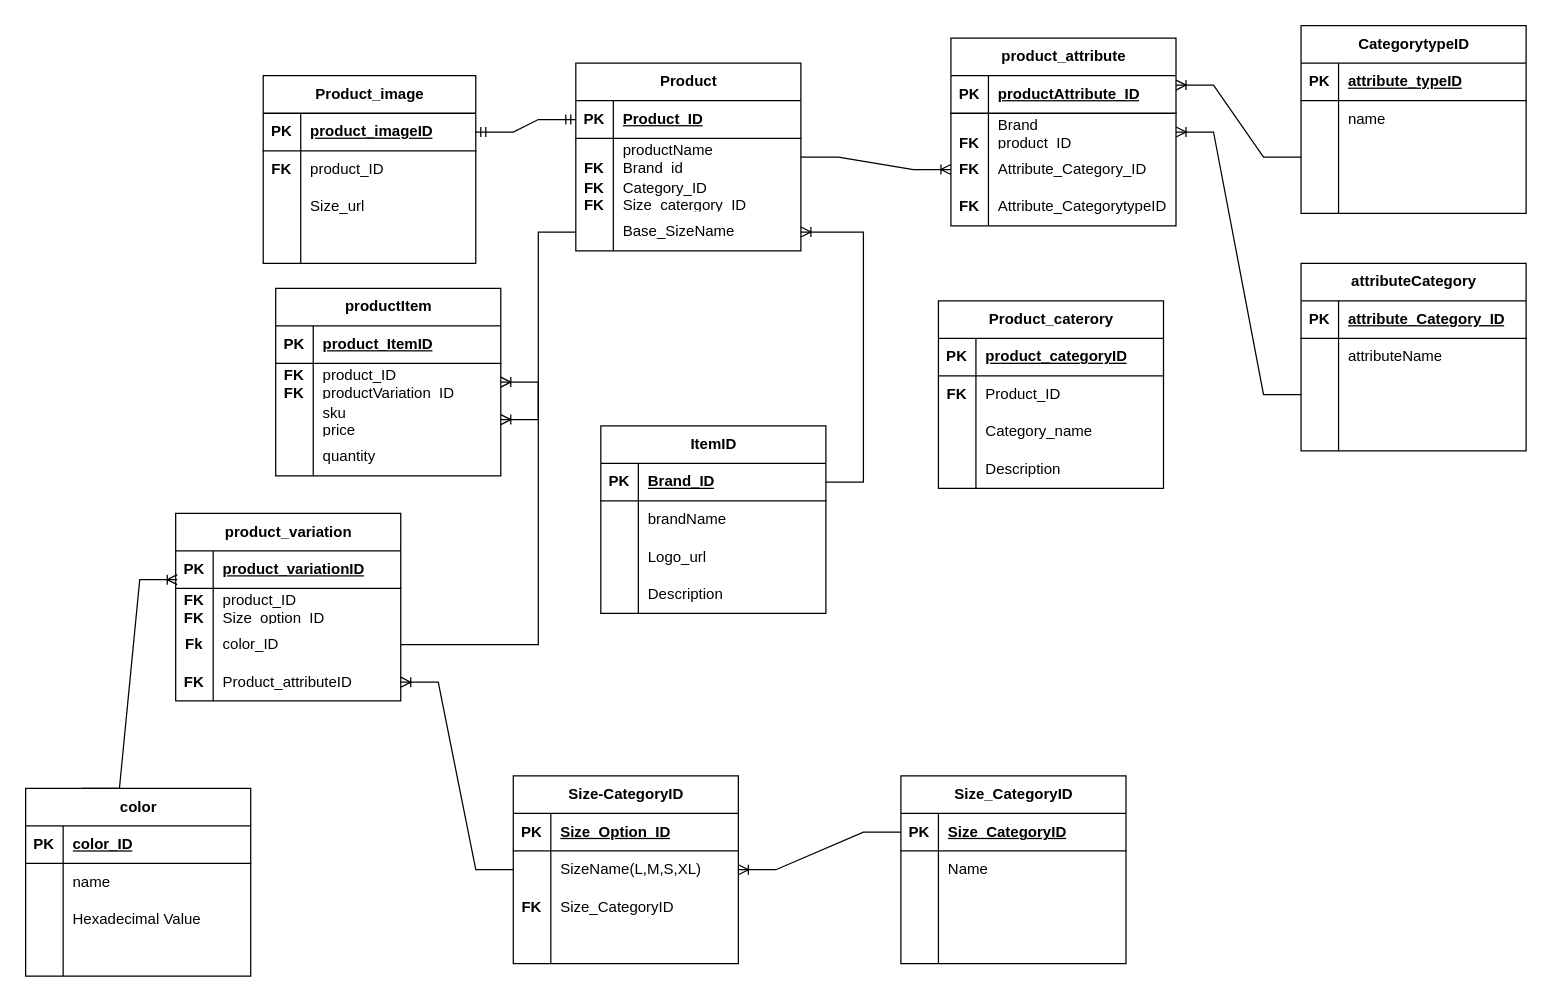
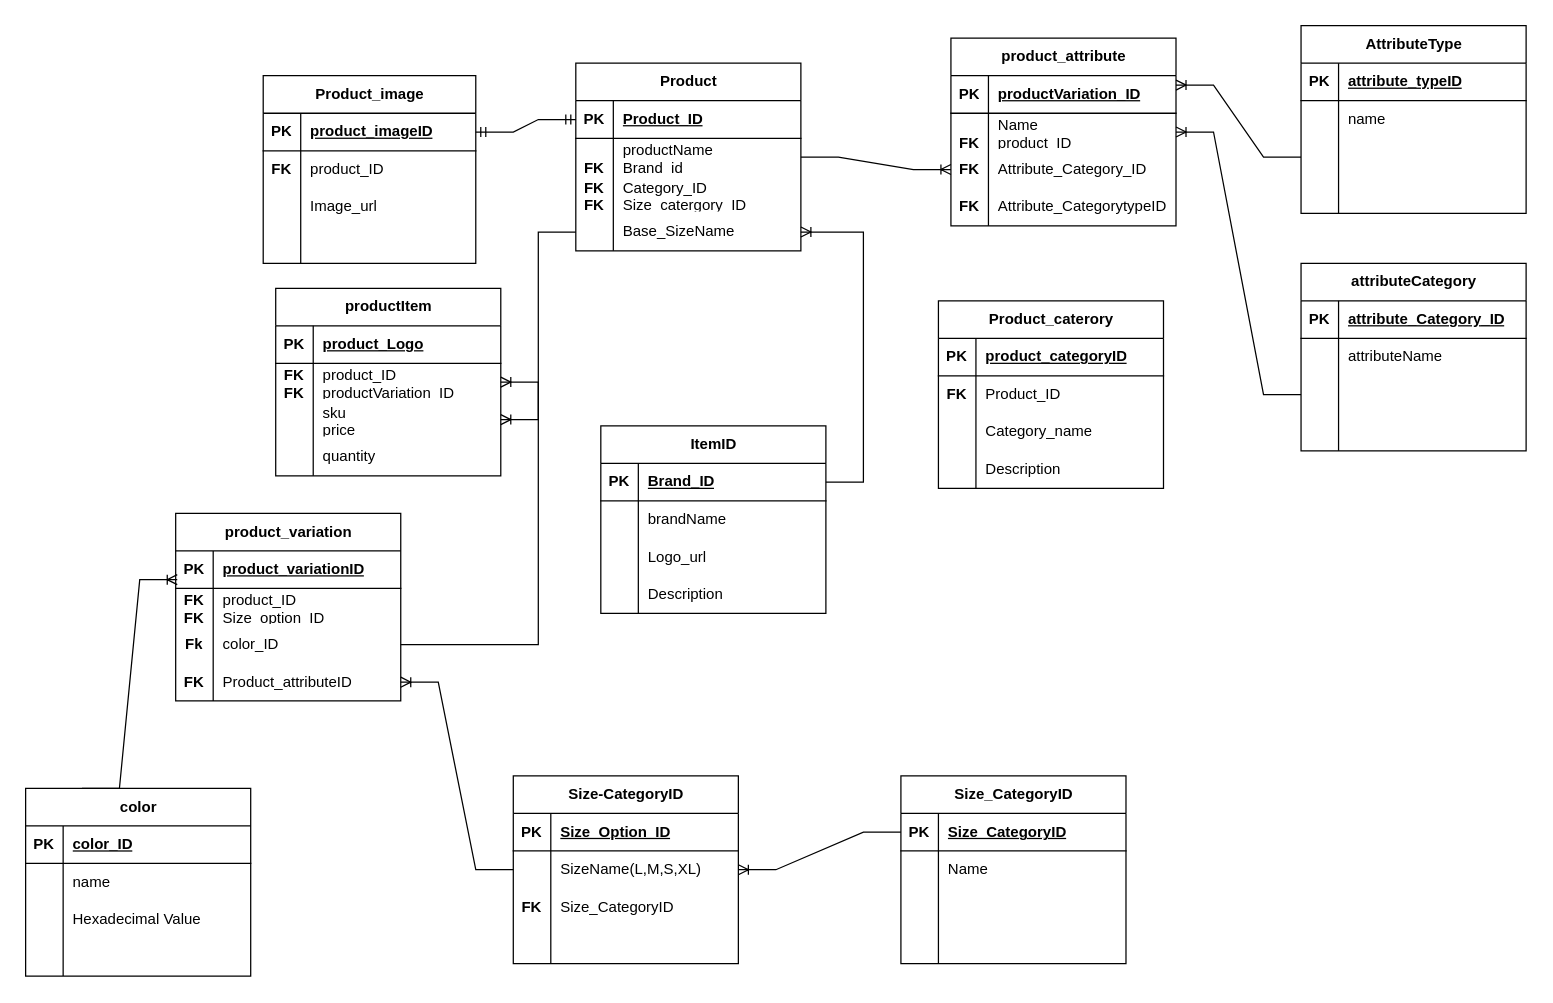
node "CategorytypeID": label "CategorytypeID" -> "AttributeType"
node "productAttribute_ID": label "productAttribute_ID" -> "productVariation_ID"
node "Brand product_ID": label "Brand product_ID" -> "Name product_ID"
node "Size_url": label "Size_url" -> "Image_url"
node "product_ItemID": label "product_ItemID" -> "product_Logo"
